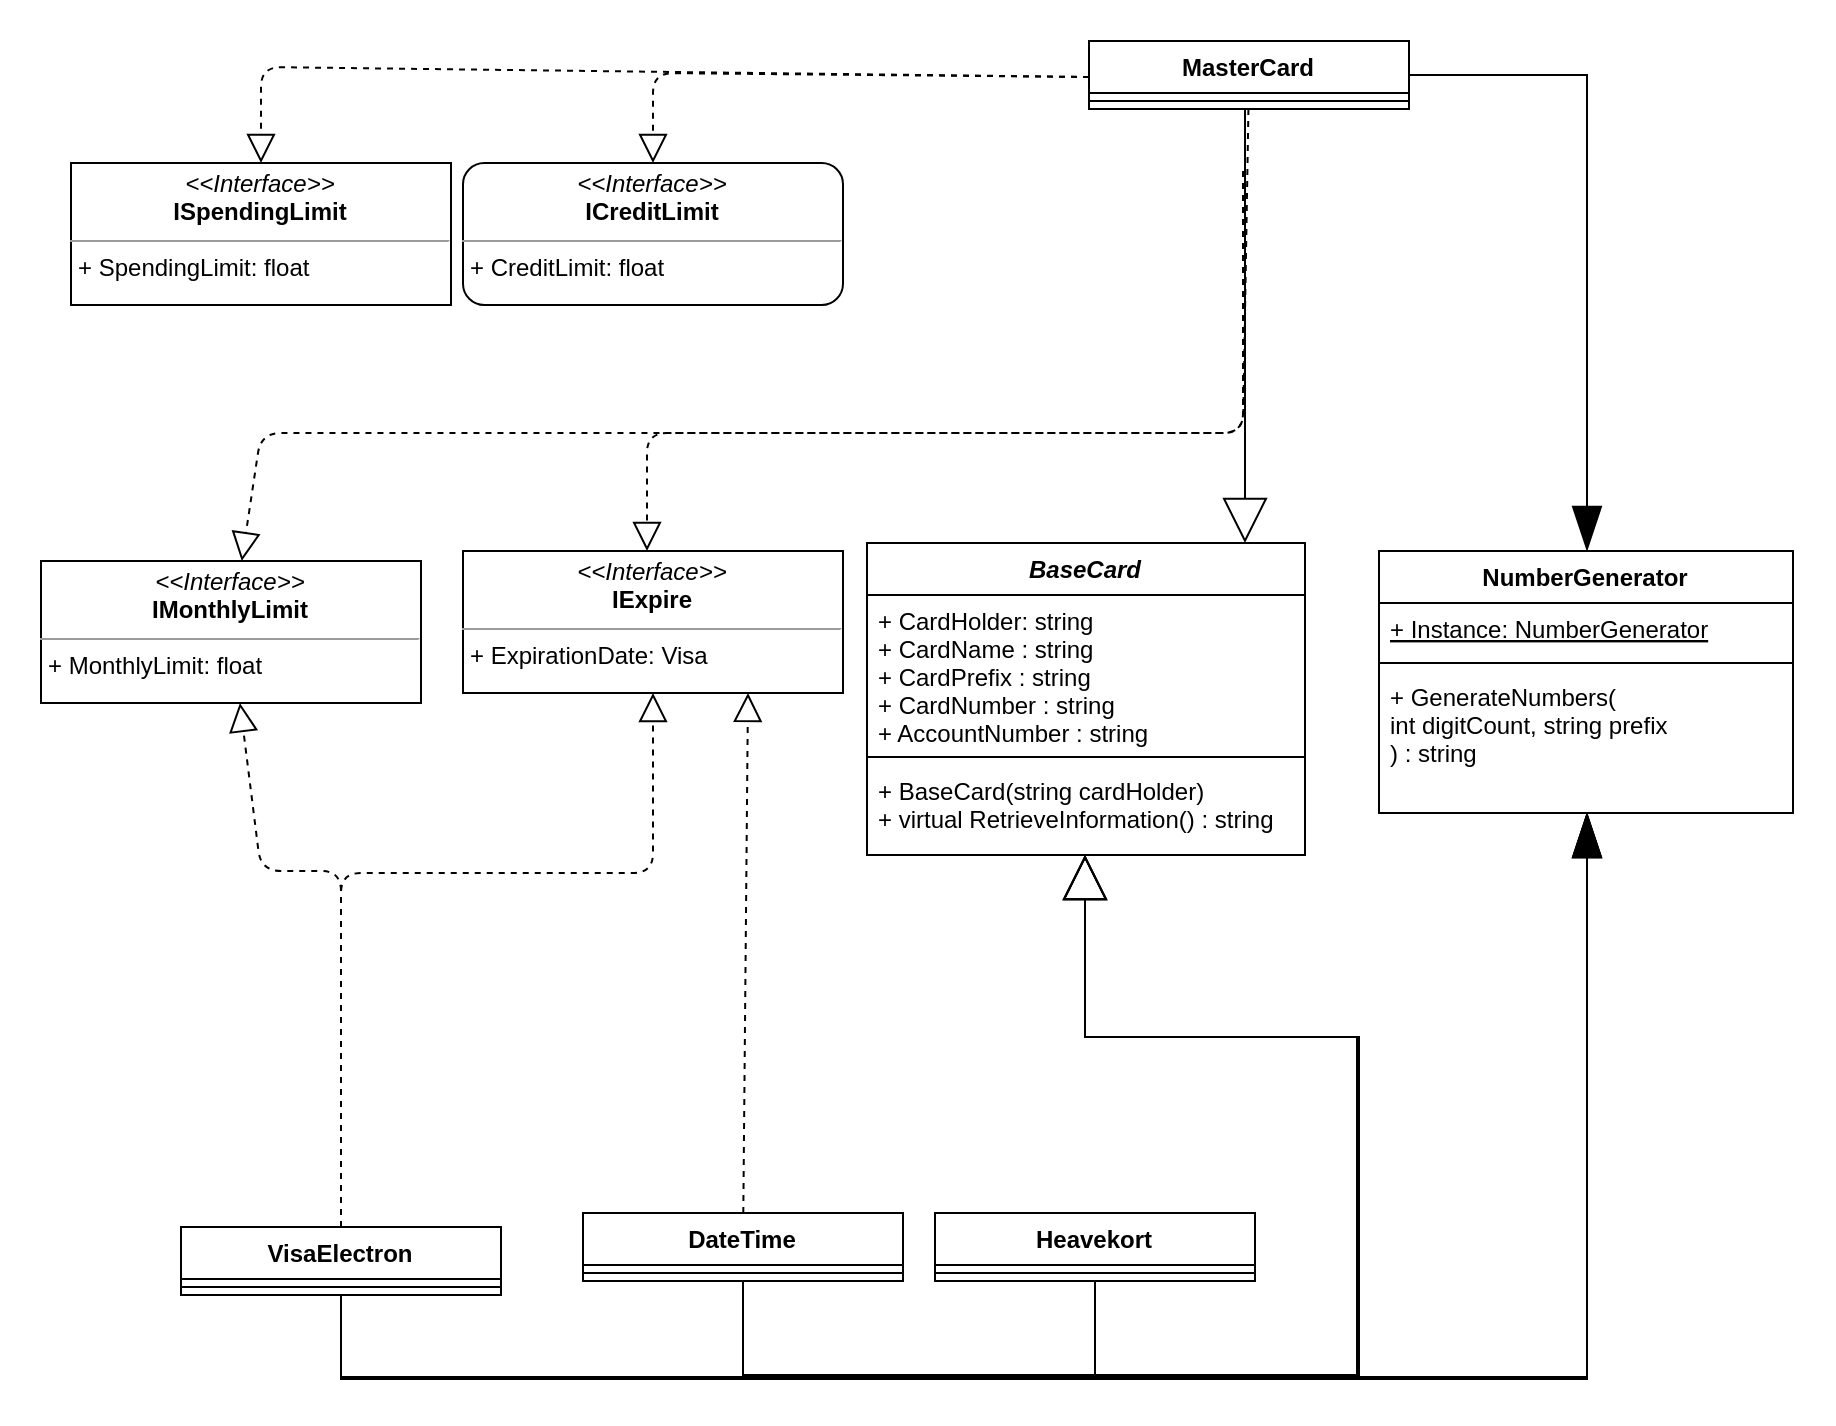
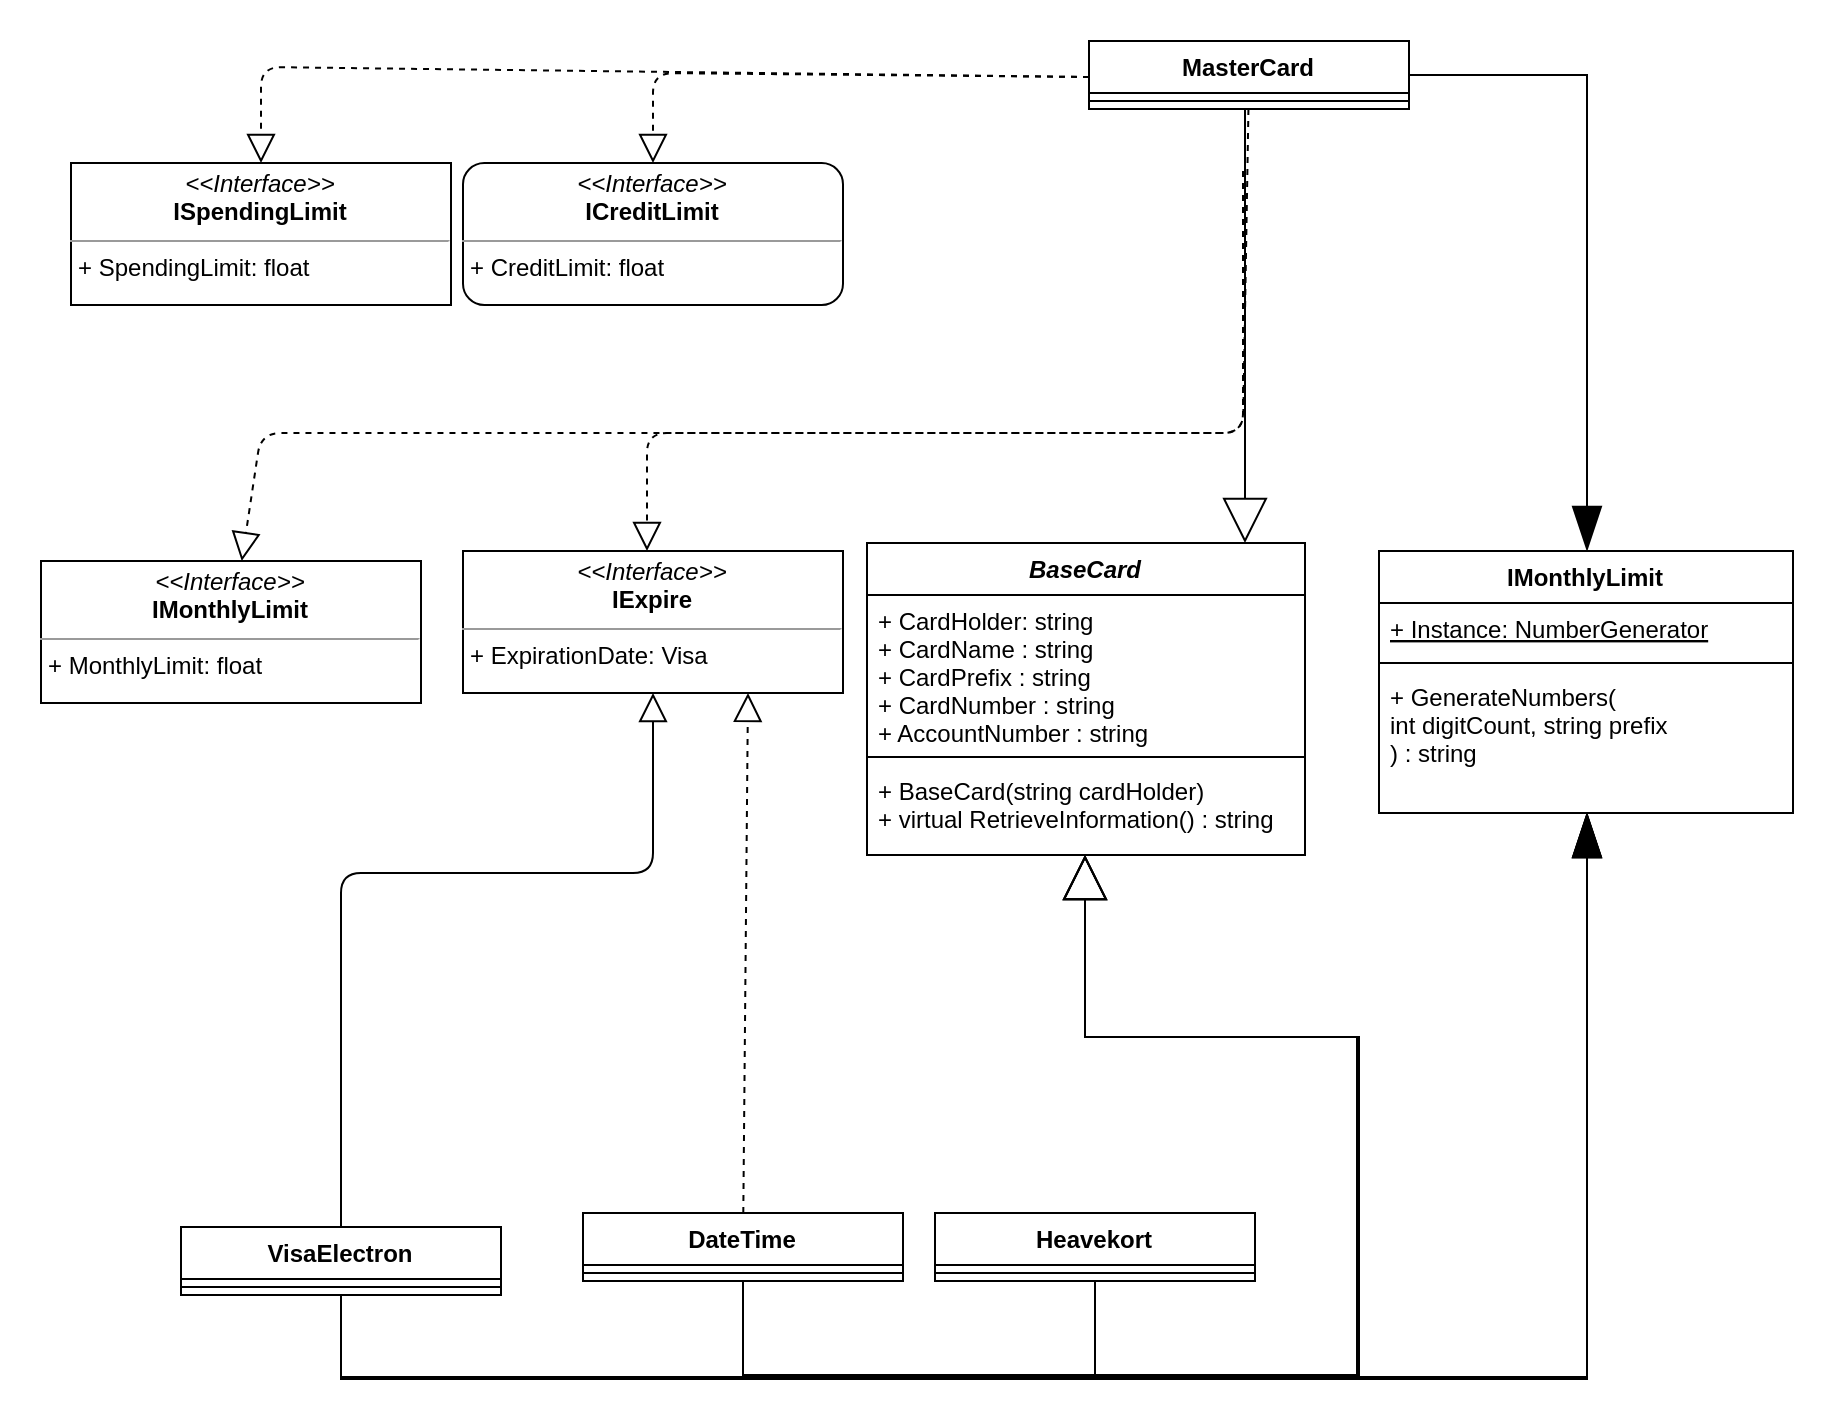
node "NumberGenerator": label "NumberGenerator" -> "IMonthlyLimit"
edge "VisaElectron" -> "<<Interface>> IMonthlyLimit + MonthlyLimit: float": removed
edge "VisaElectron" -> "<<Interface>> IExpire + ExpirationDate: Visa": style dashed -> solid
